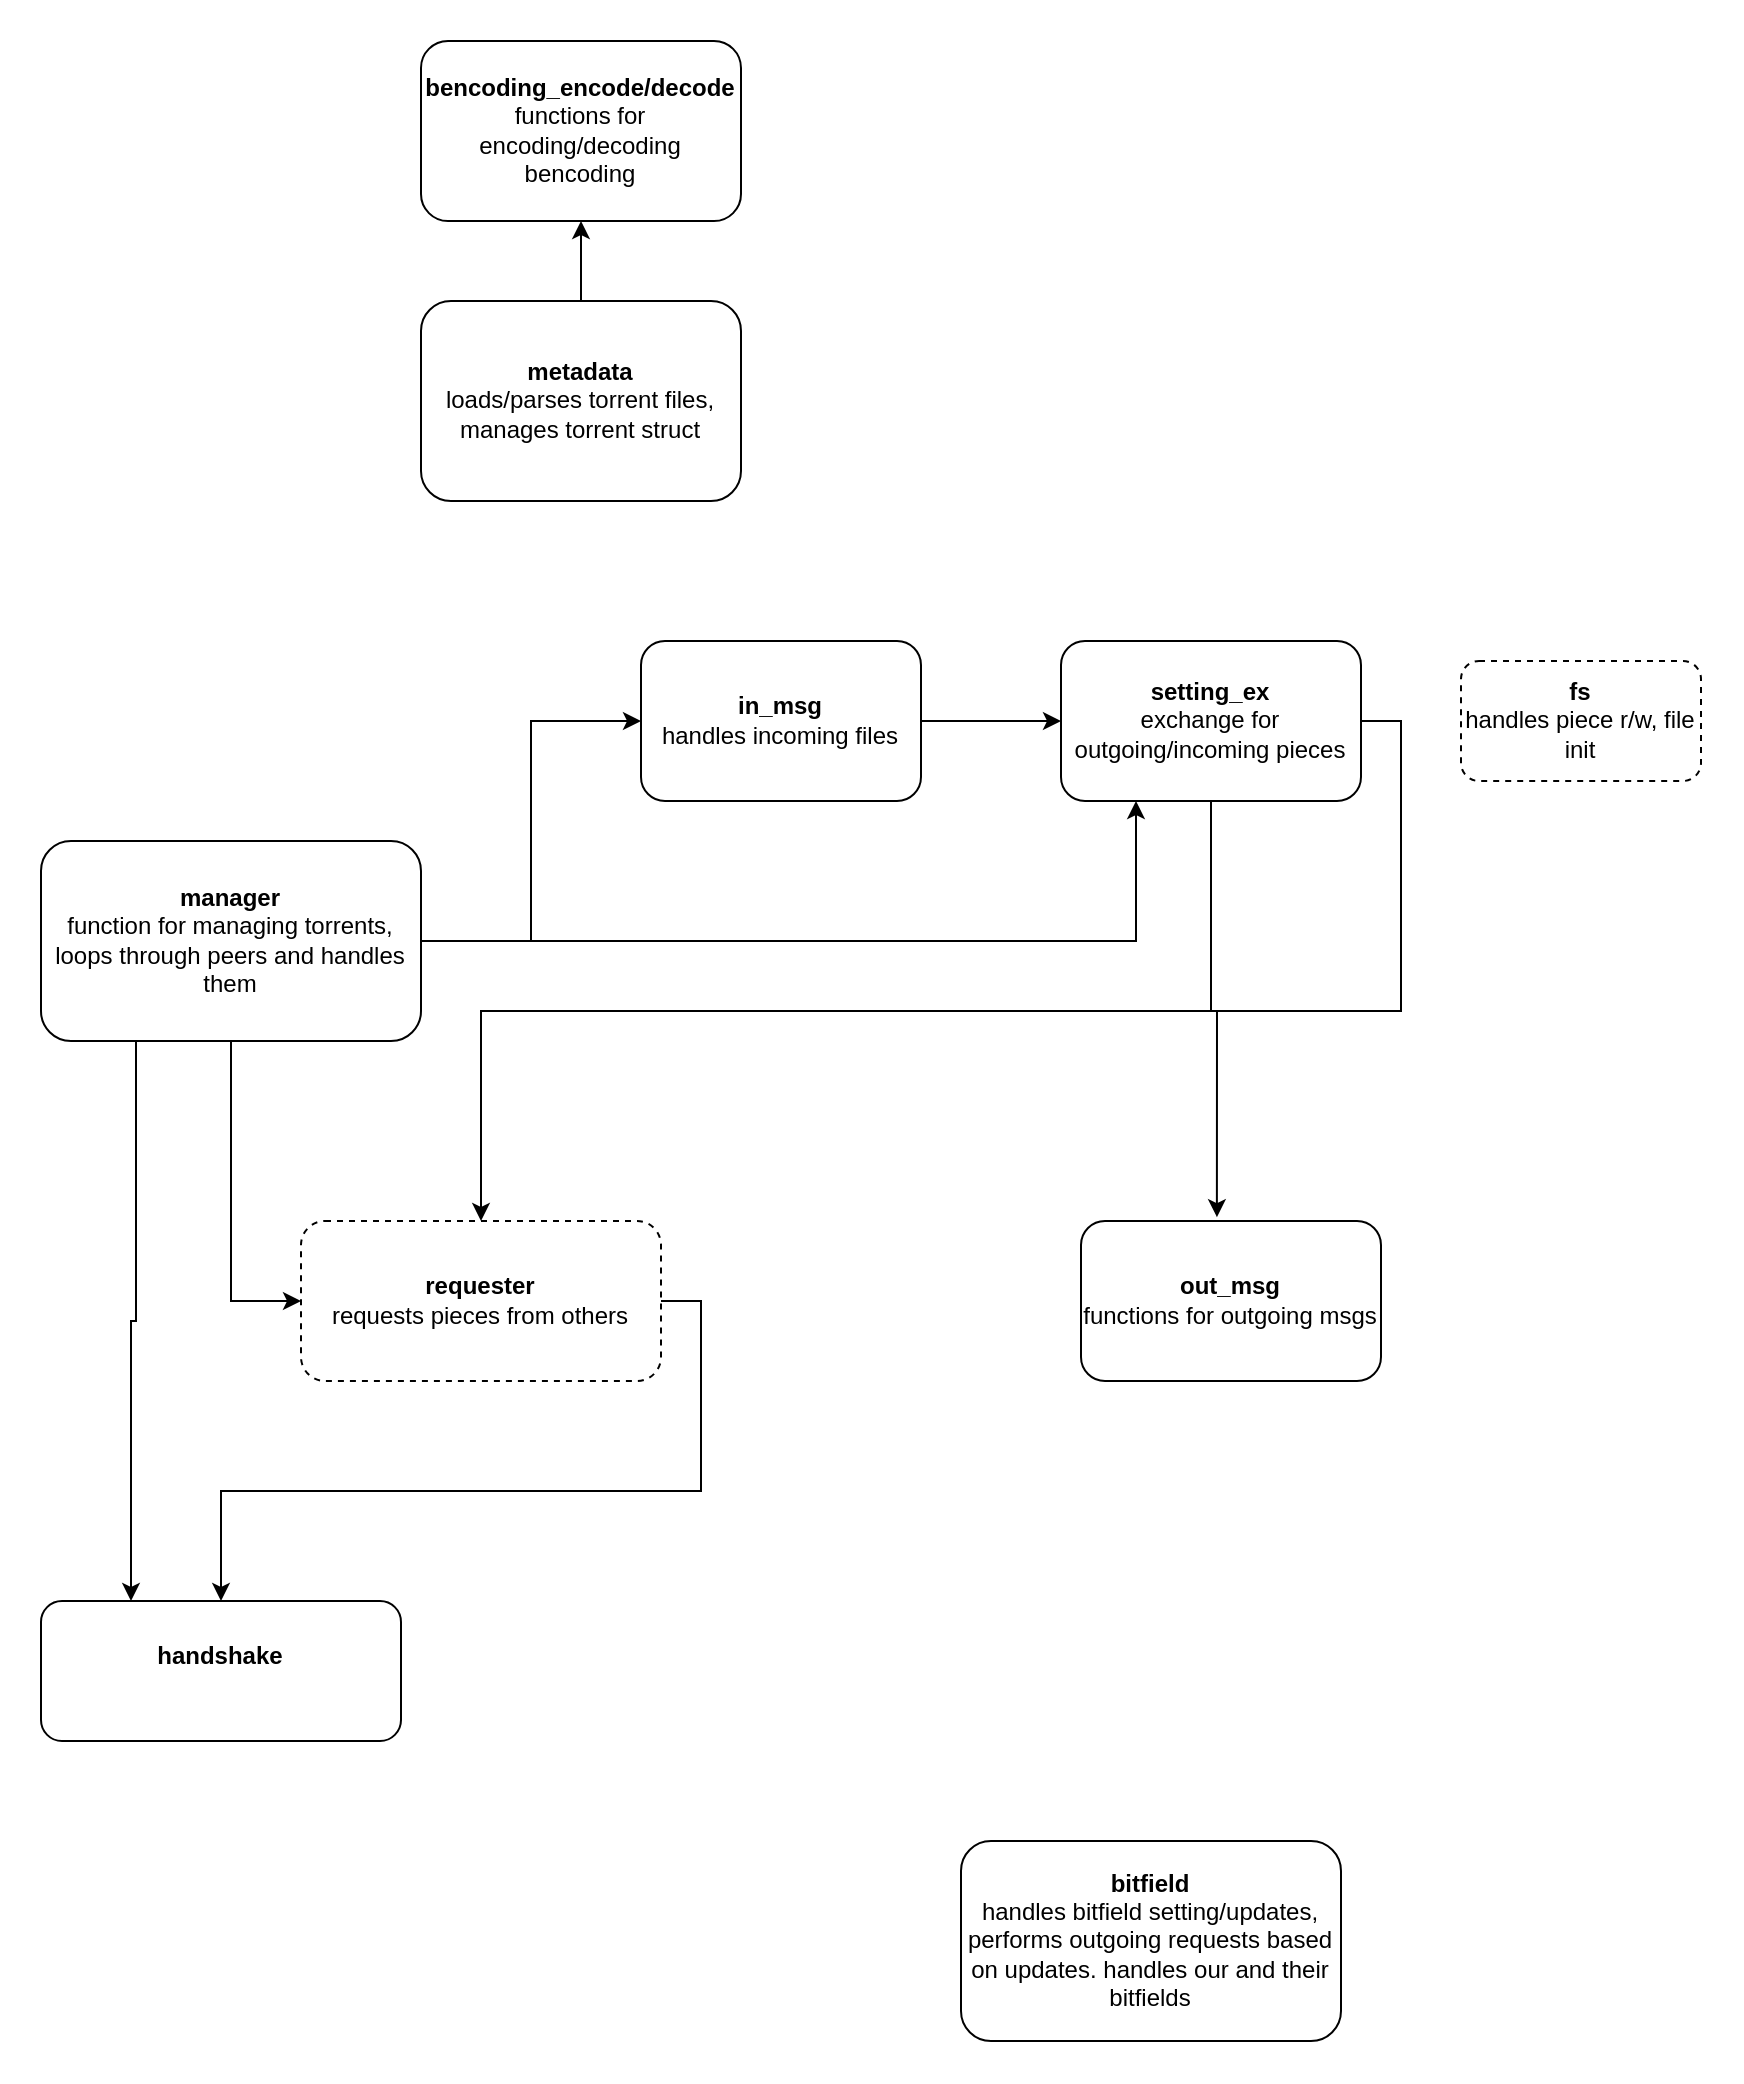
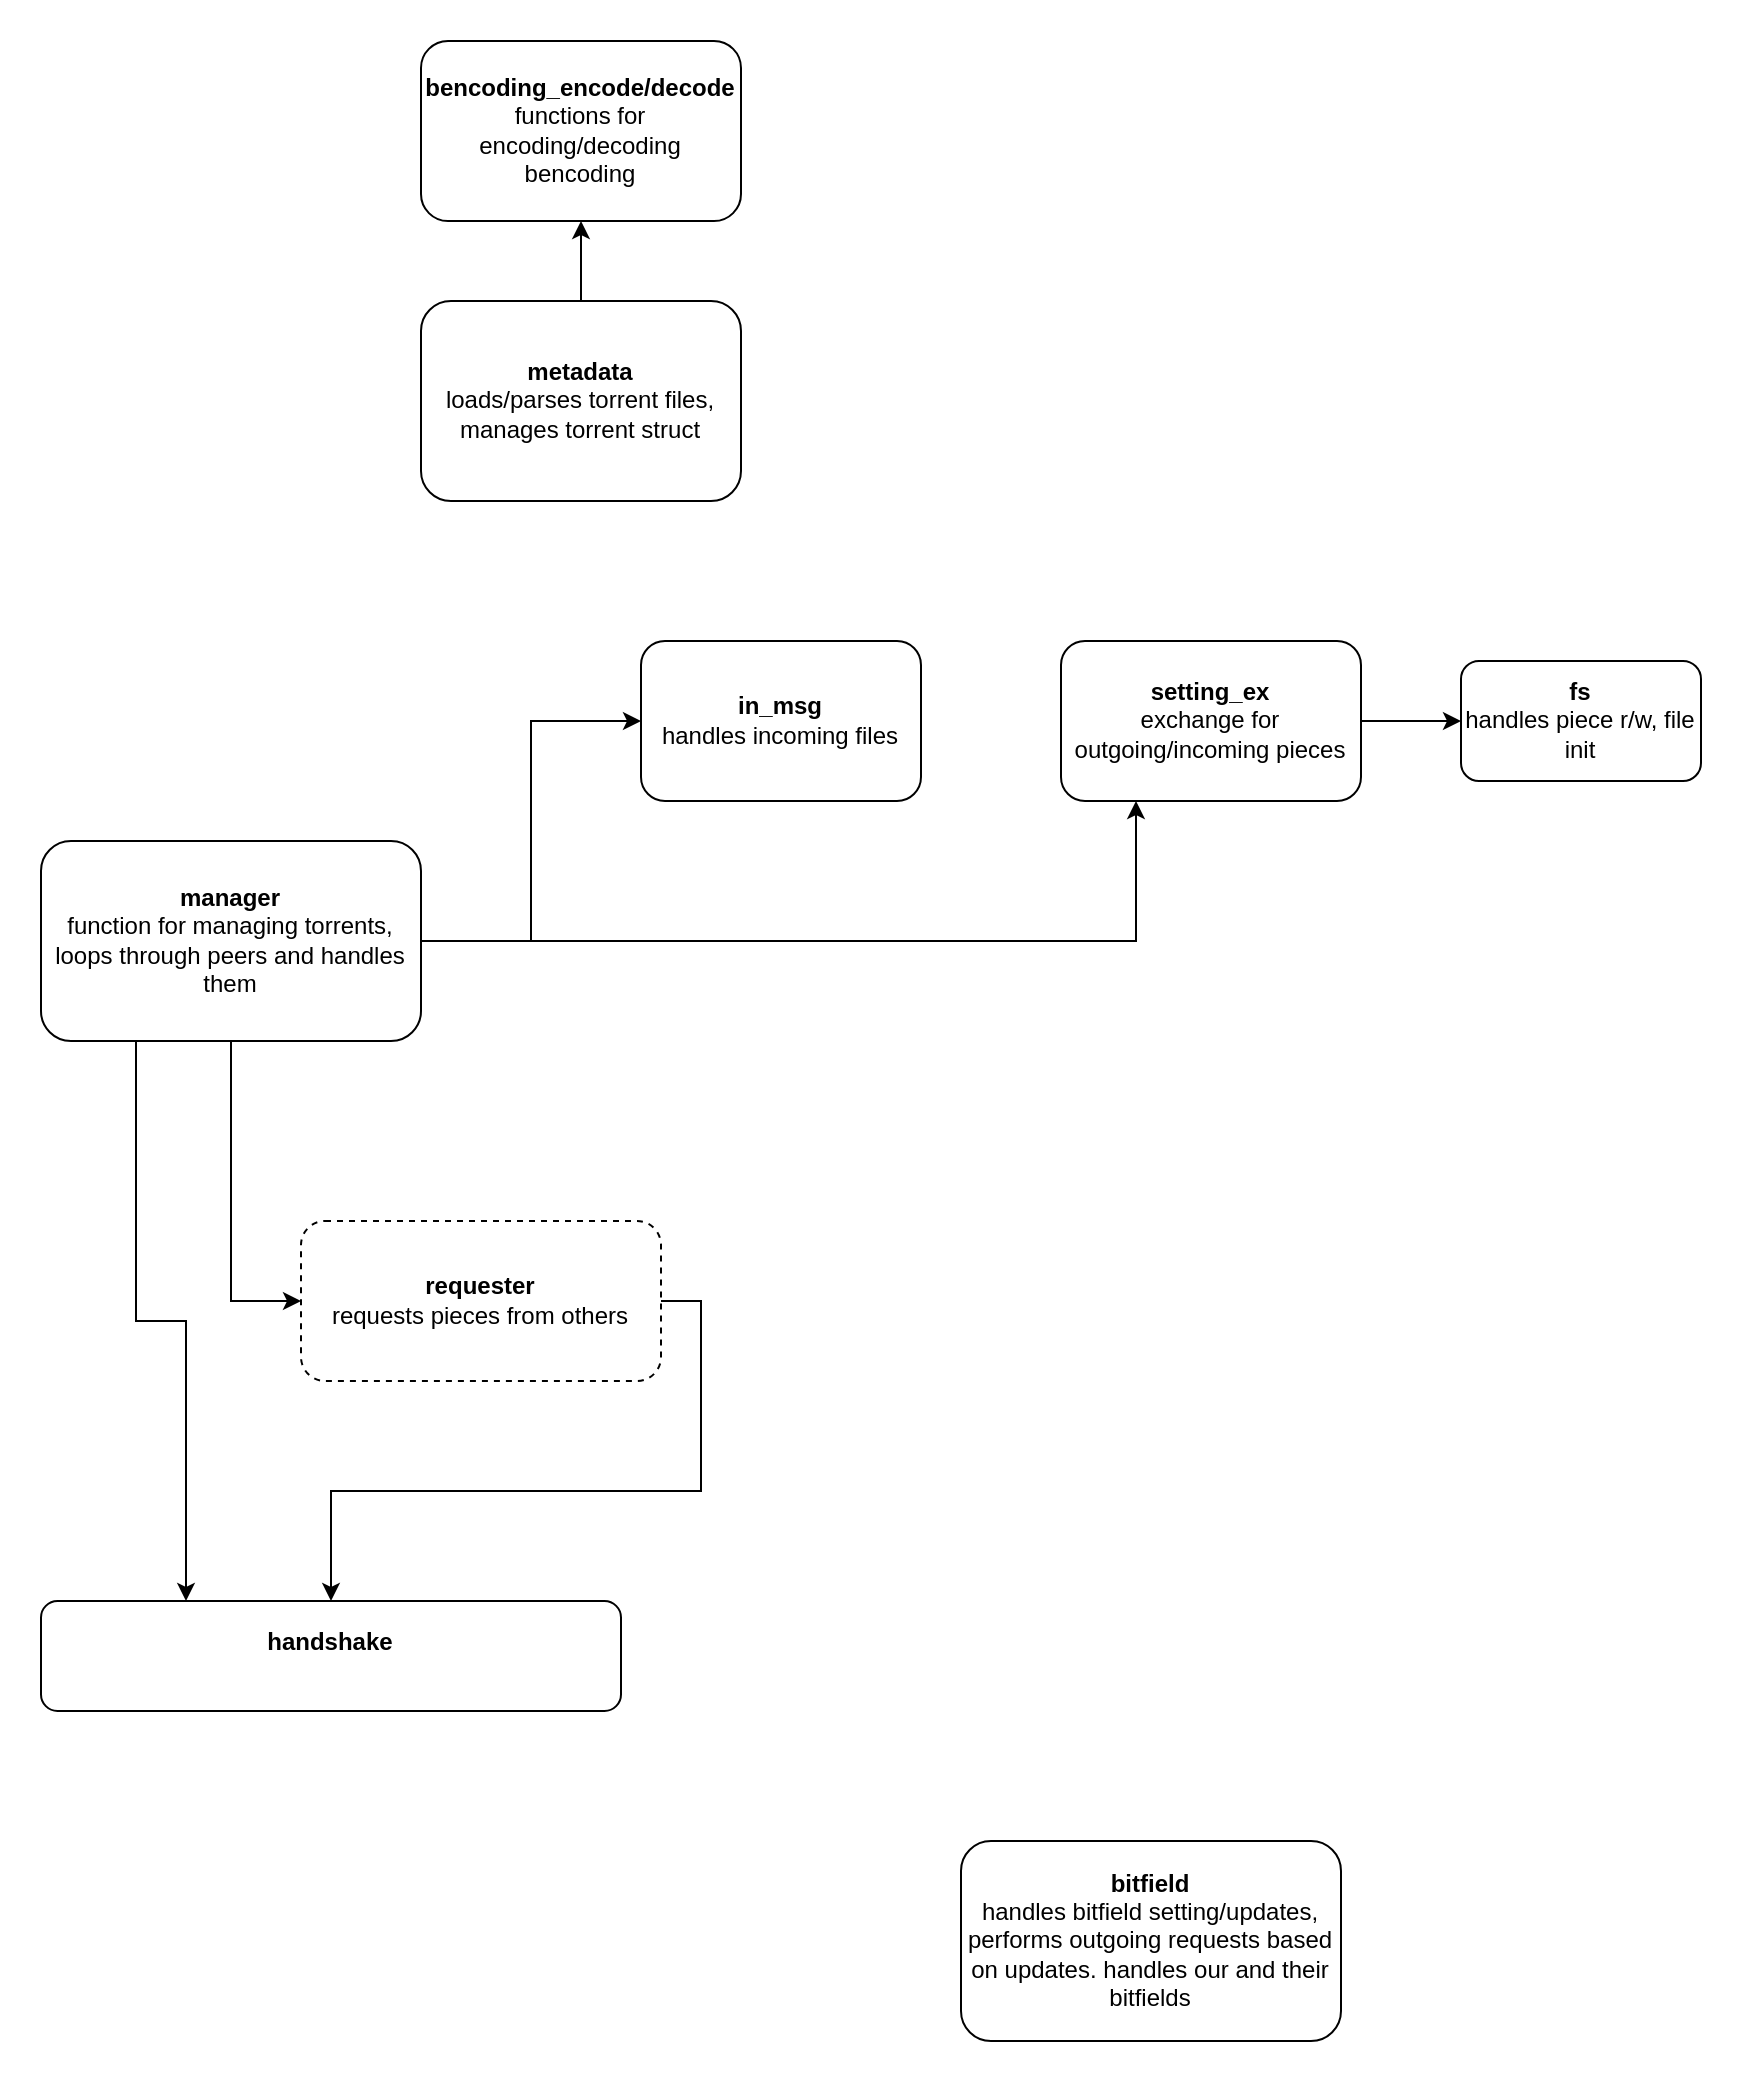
edge "in_msg handles incoming files" -> "setting_ex exchange for outgoing/incoming pieces": removed
node "fs handles piece r/w, file init": style dashed -> solid
edge "setting_ex exchange for outgoing/incoming pieces" -> "out_msg functions for outgoing msgs": removed
edge "setting_ex exchange for outgoing/incoming pieces" -> "requester requests pieces from others": now "setting_ex exchange for outgoing/incoming pieces" -> "fs handles piece r/w, file init"
node "out_msg functions for outgoing msgs": removed
node "handshake": size 360x140 -> 580x110
